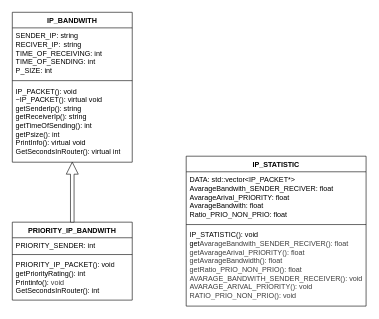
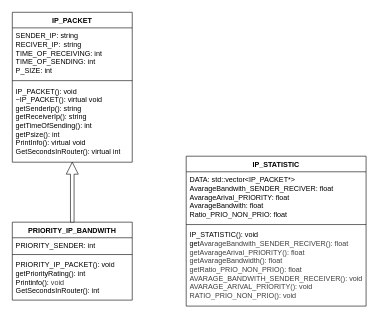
node "IP_BANDWITH": label "IP_BANDWITH" -> "IP_PACKET"
